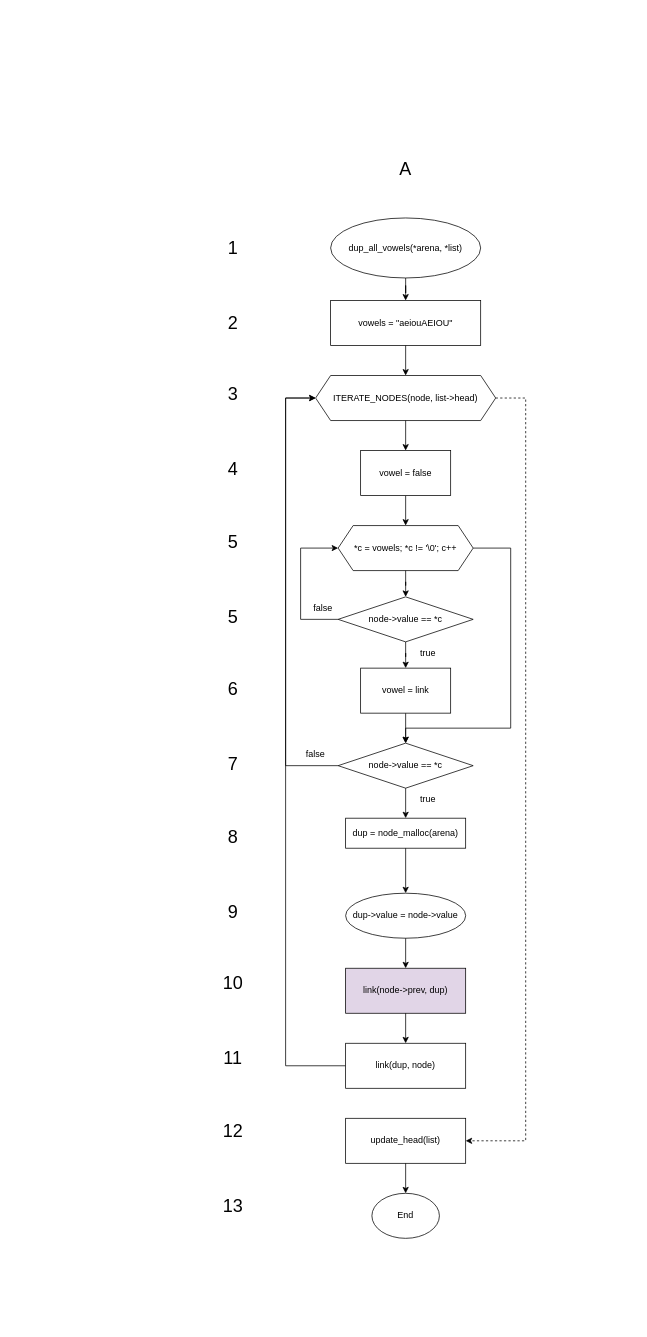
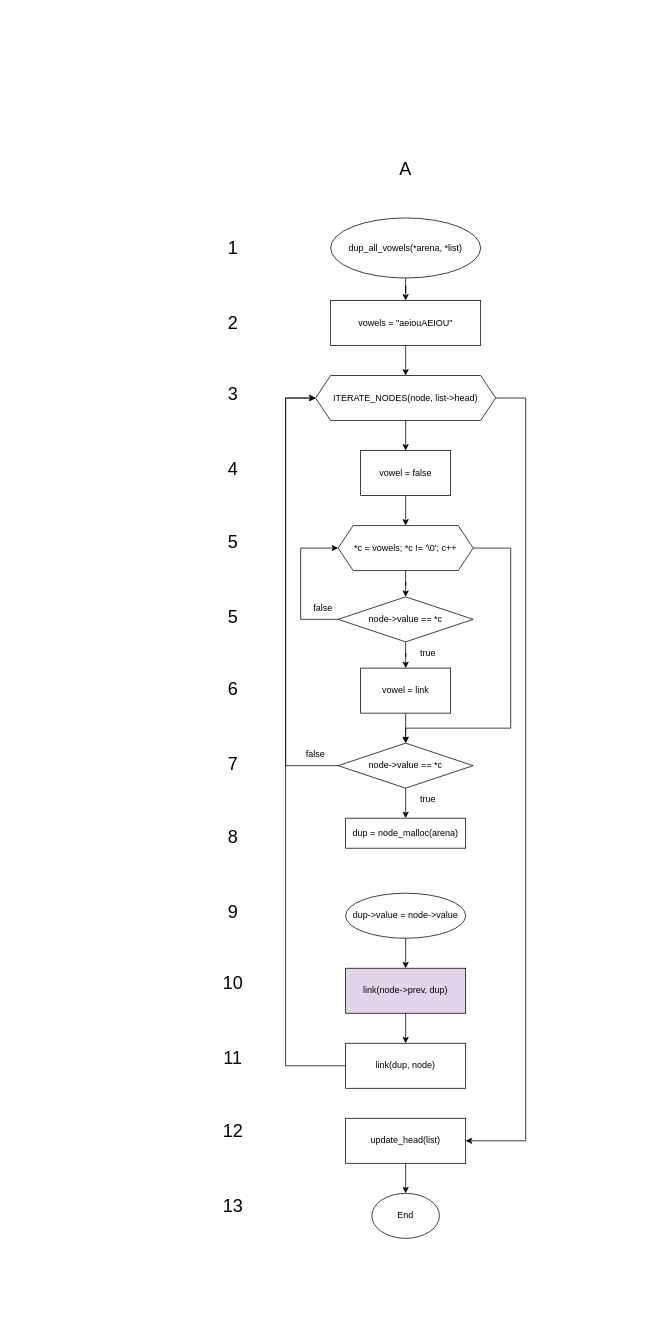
edge "ITERATE_NODES(node, list->head)" -> "update_head(list)": style dashed -> solid
edge "dup = node_malloc(arena)" -> "dup->value = node->value": removed
